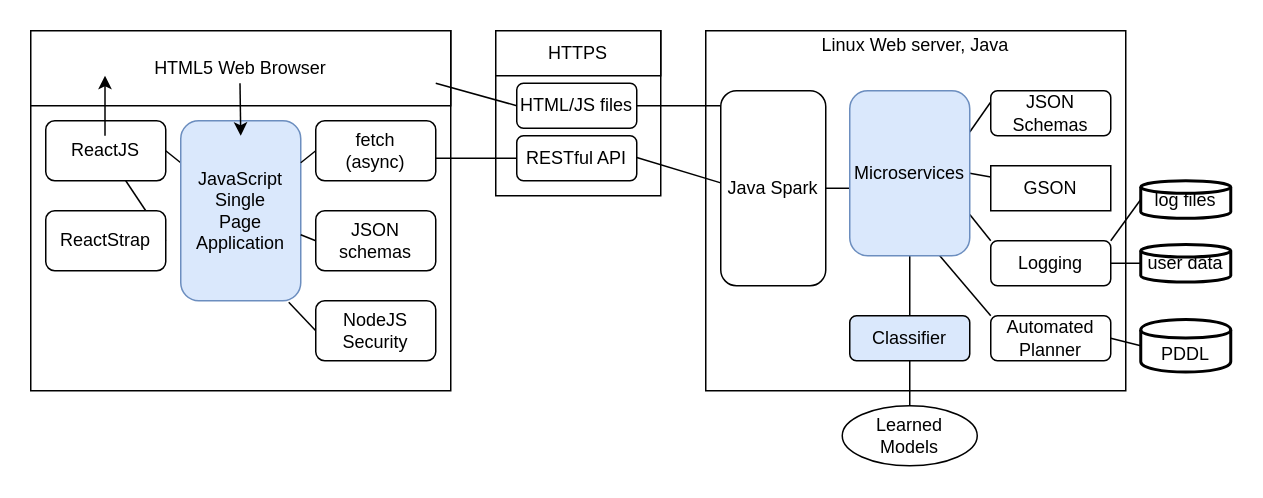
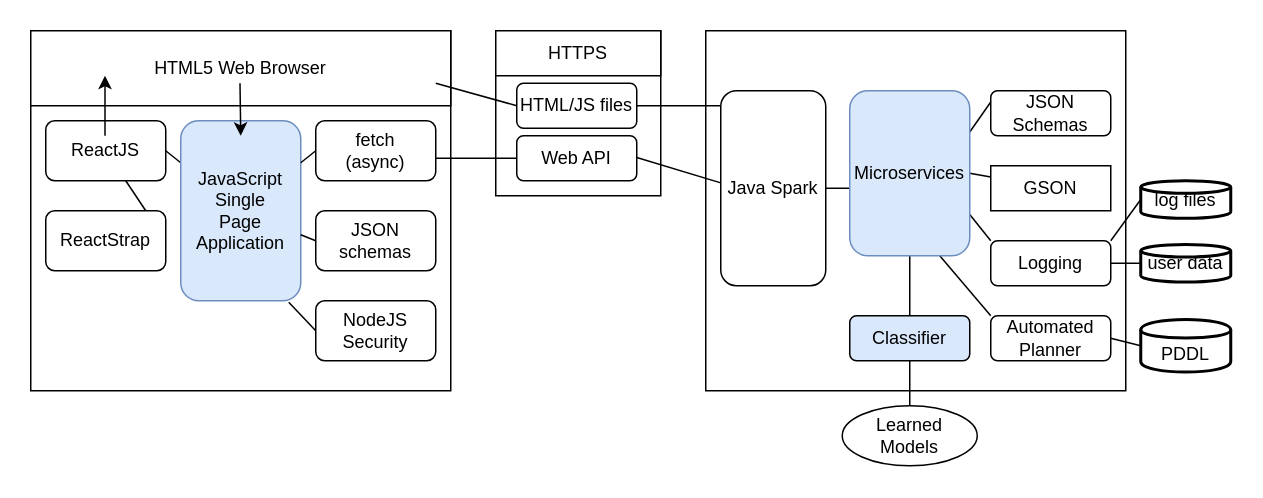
node "Linux Web server, Java": removed
node "RESTful API": label "RESTful API" -> "Web API"
